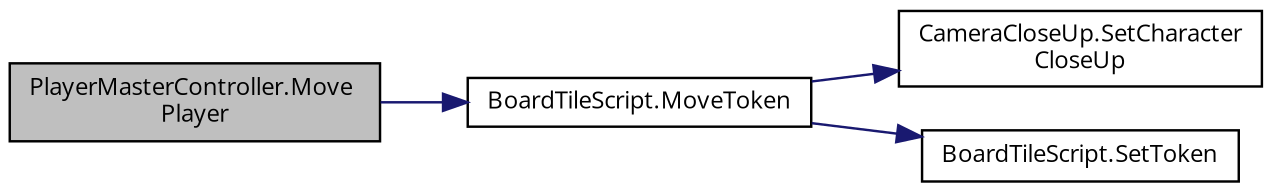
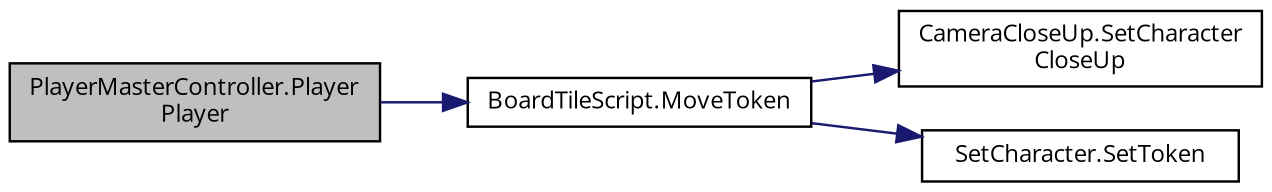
node "PlayerMasterController.Move Player": label "PlayerMasterController.Move Player" -> "PlayerMasterController.Player Player"
node "BoardTileScript.SetToken": label "BoardTileScript.SetToken" -> "SetCharacter.SetToken"
